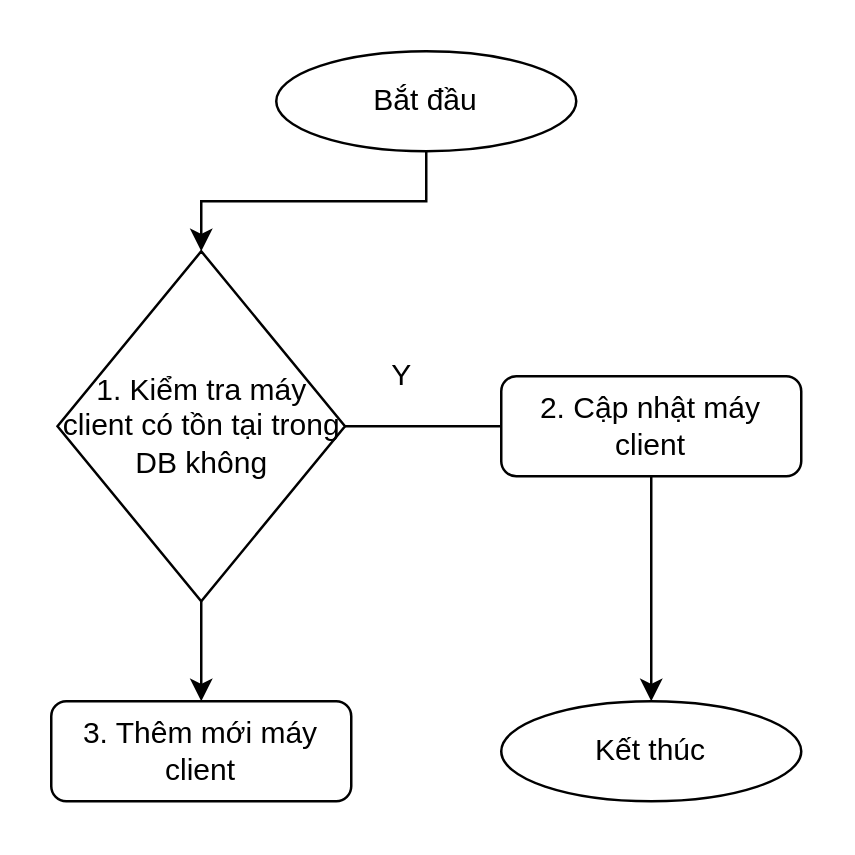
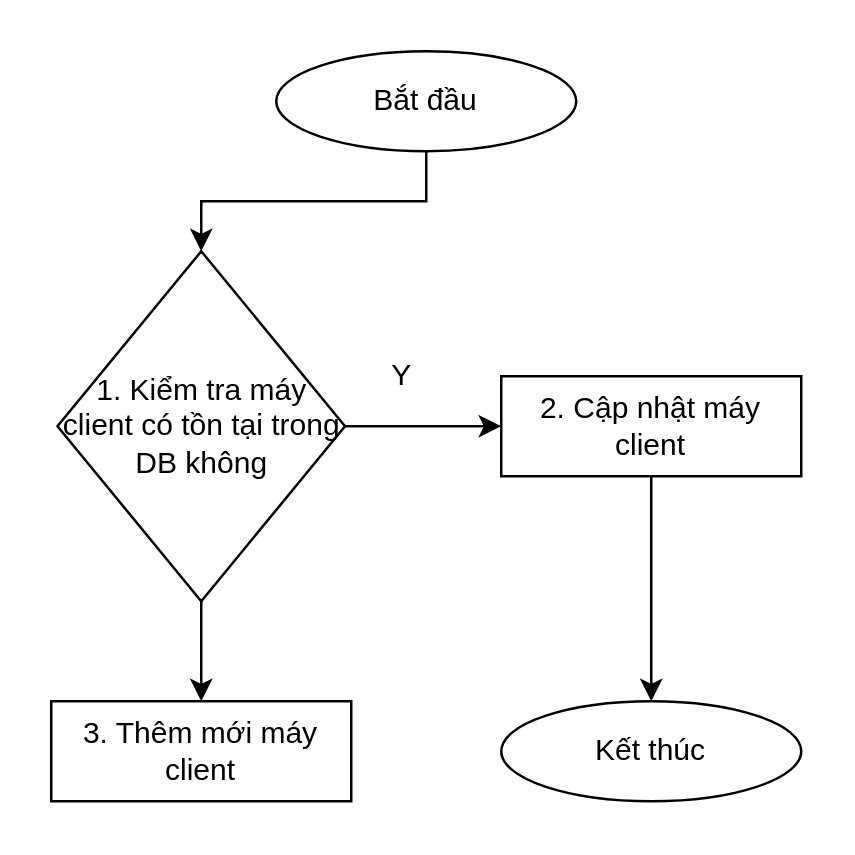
edge "1. Kiểm tra máy client có tồn tại trong DB không" -- "2. Cập nhật máy client": arrowhead none -> classic
node "2. Cập nhật máy client": shape rounded rectangle -> rectangle
node "3. Thêm mới máy client": shape rounded rectangle -> rectangle
